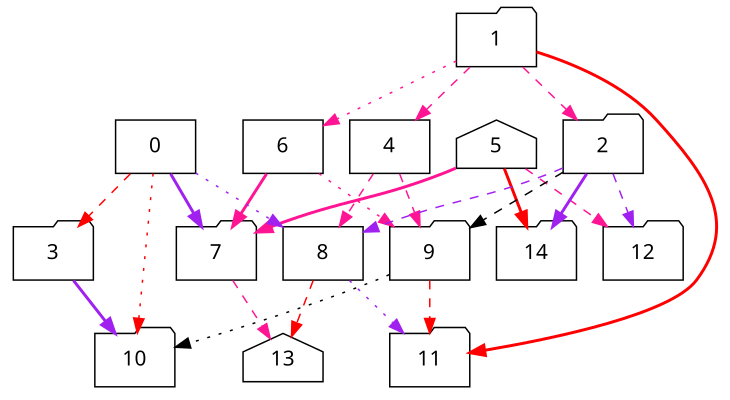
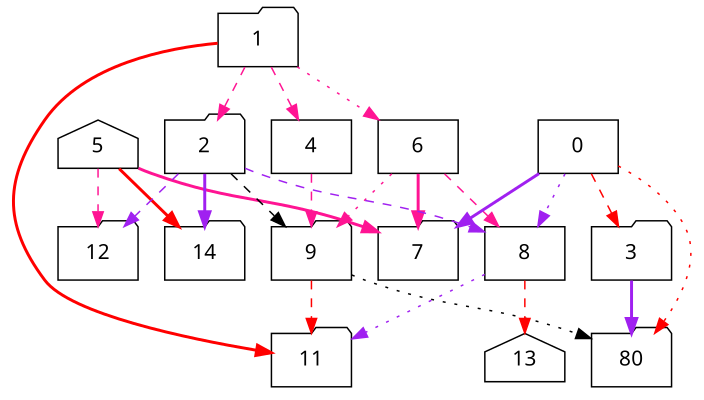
edge "4" -> "8": now "6" -> "8"
edge "7" -> "13": removed
node "10": label "10" -> "80"
